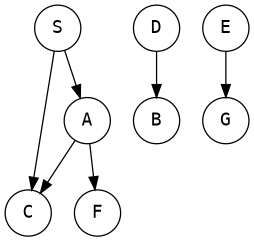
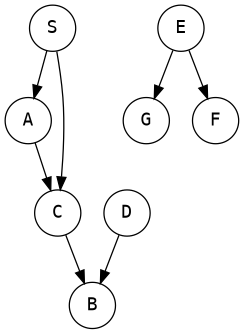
edge "A" -> "F": now "E" -> "F"
edge "C" -> "B": added
